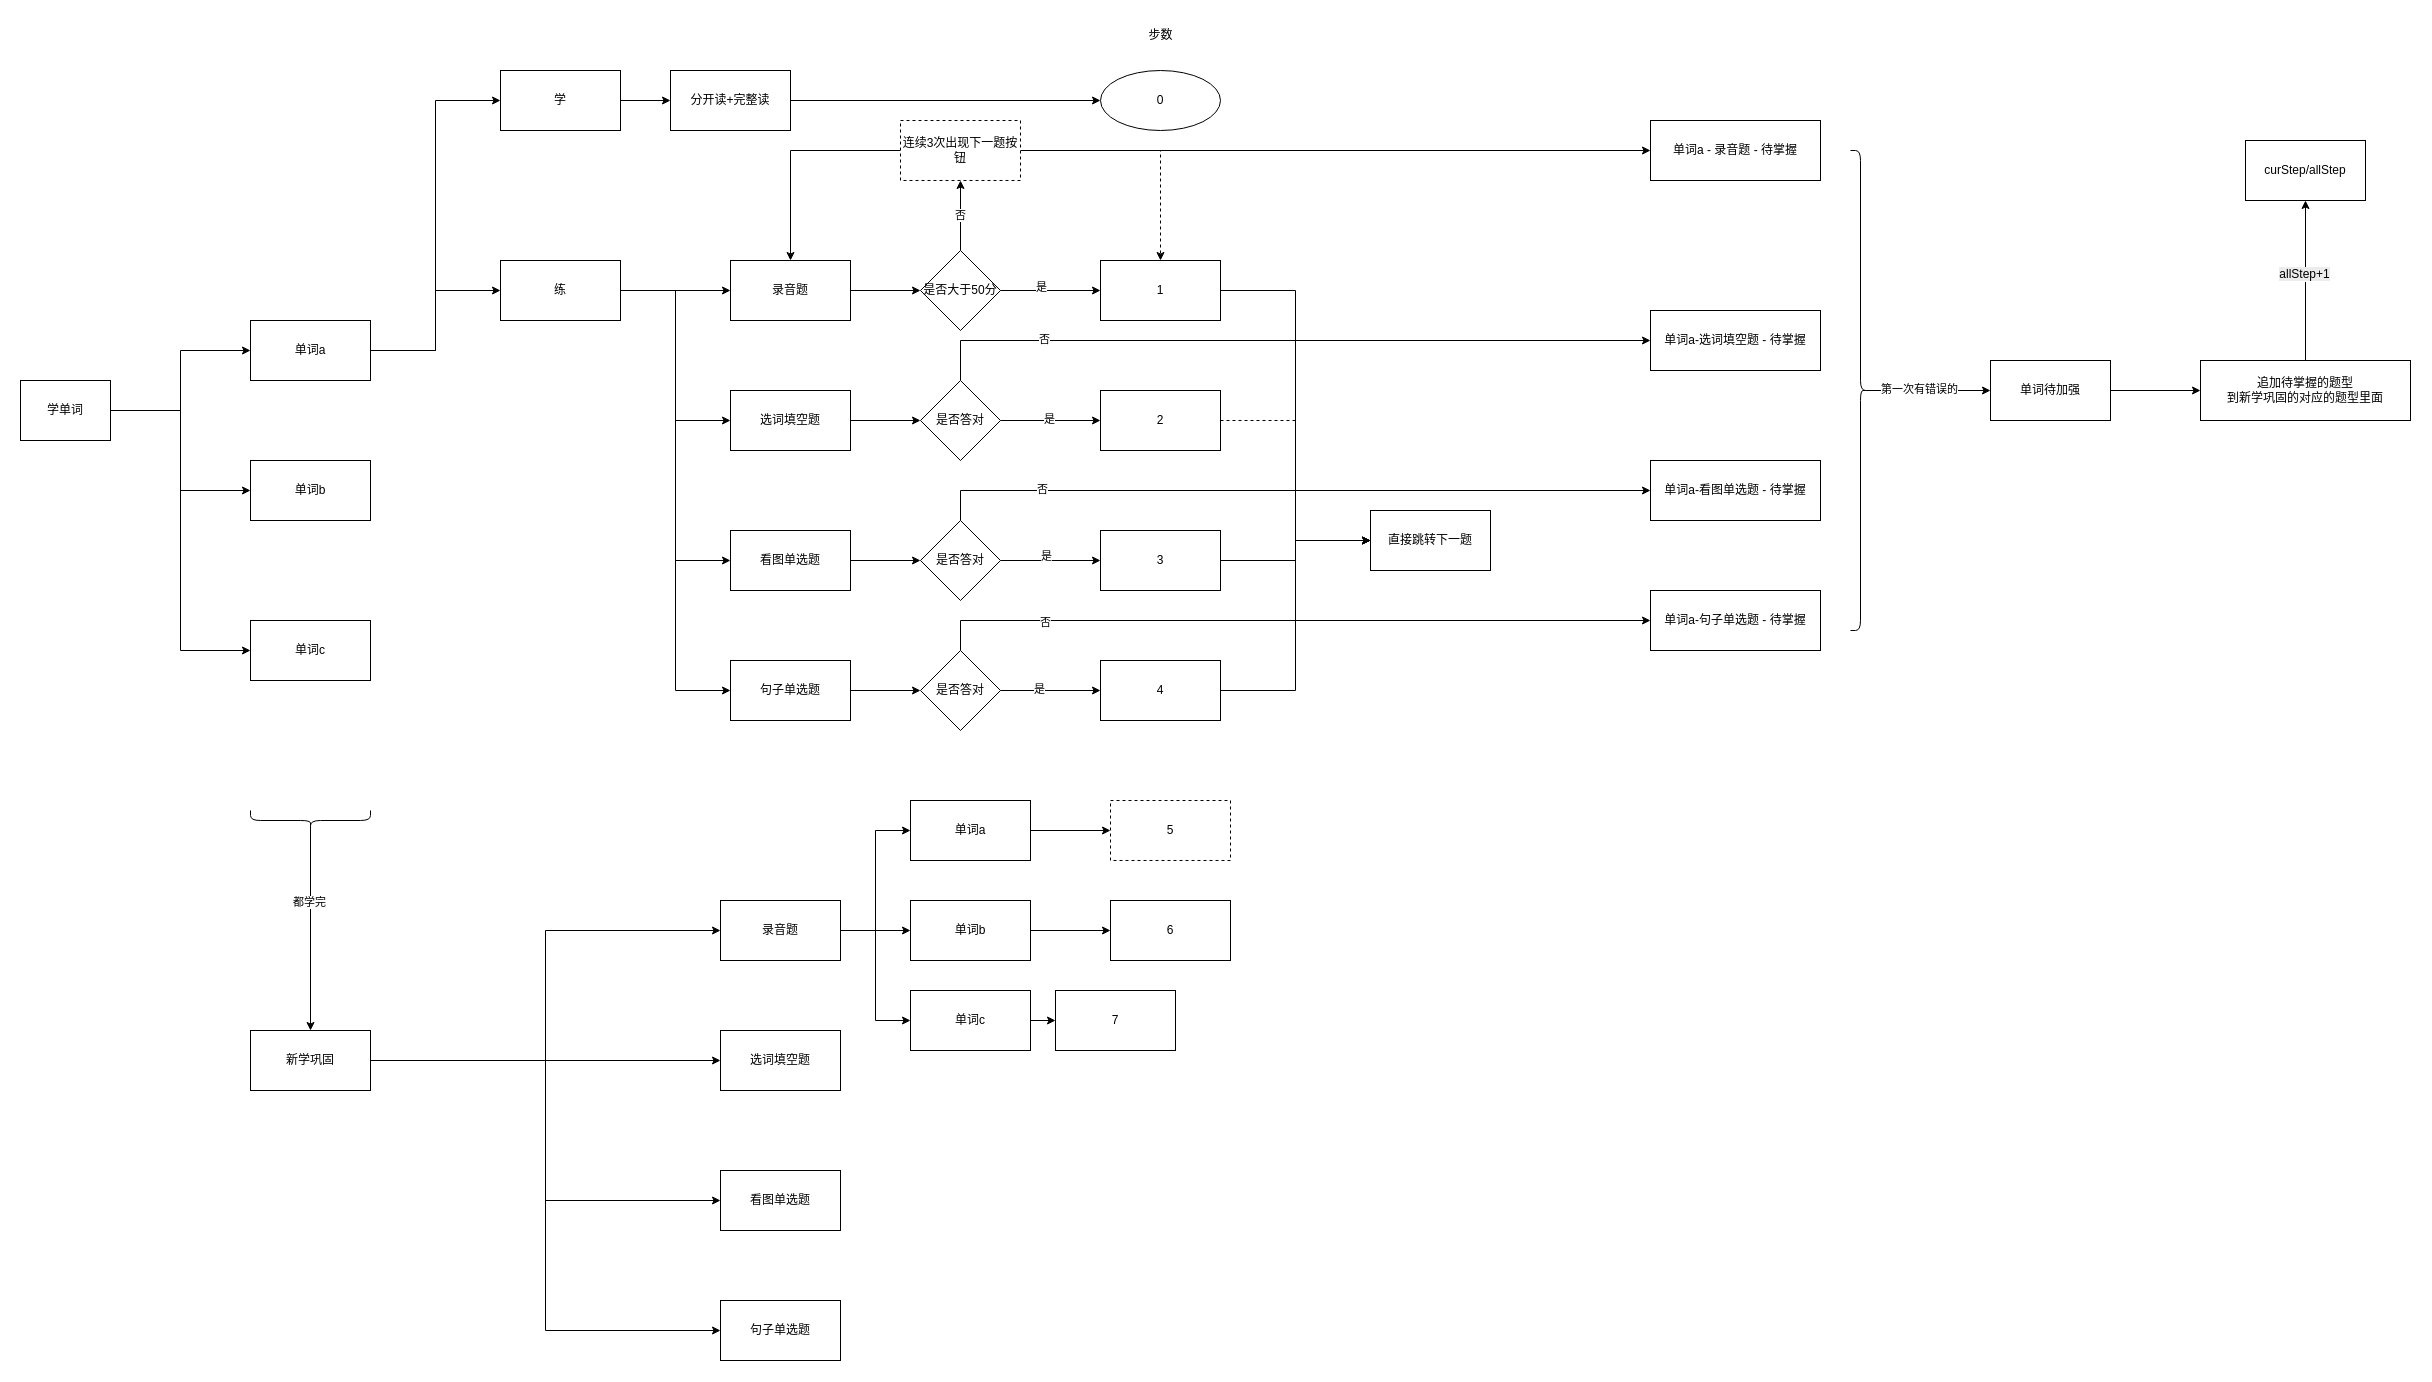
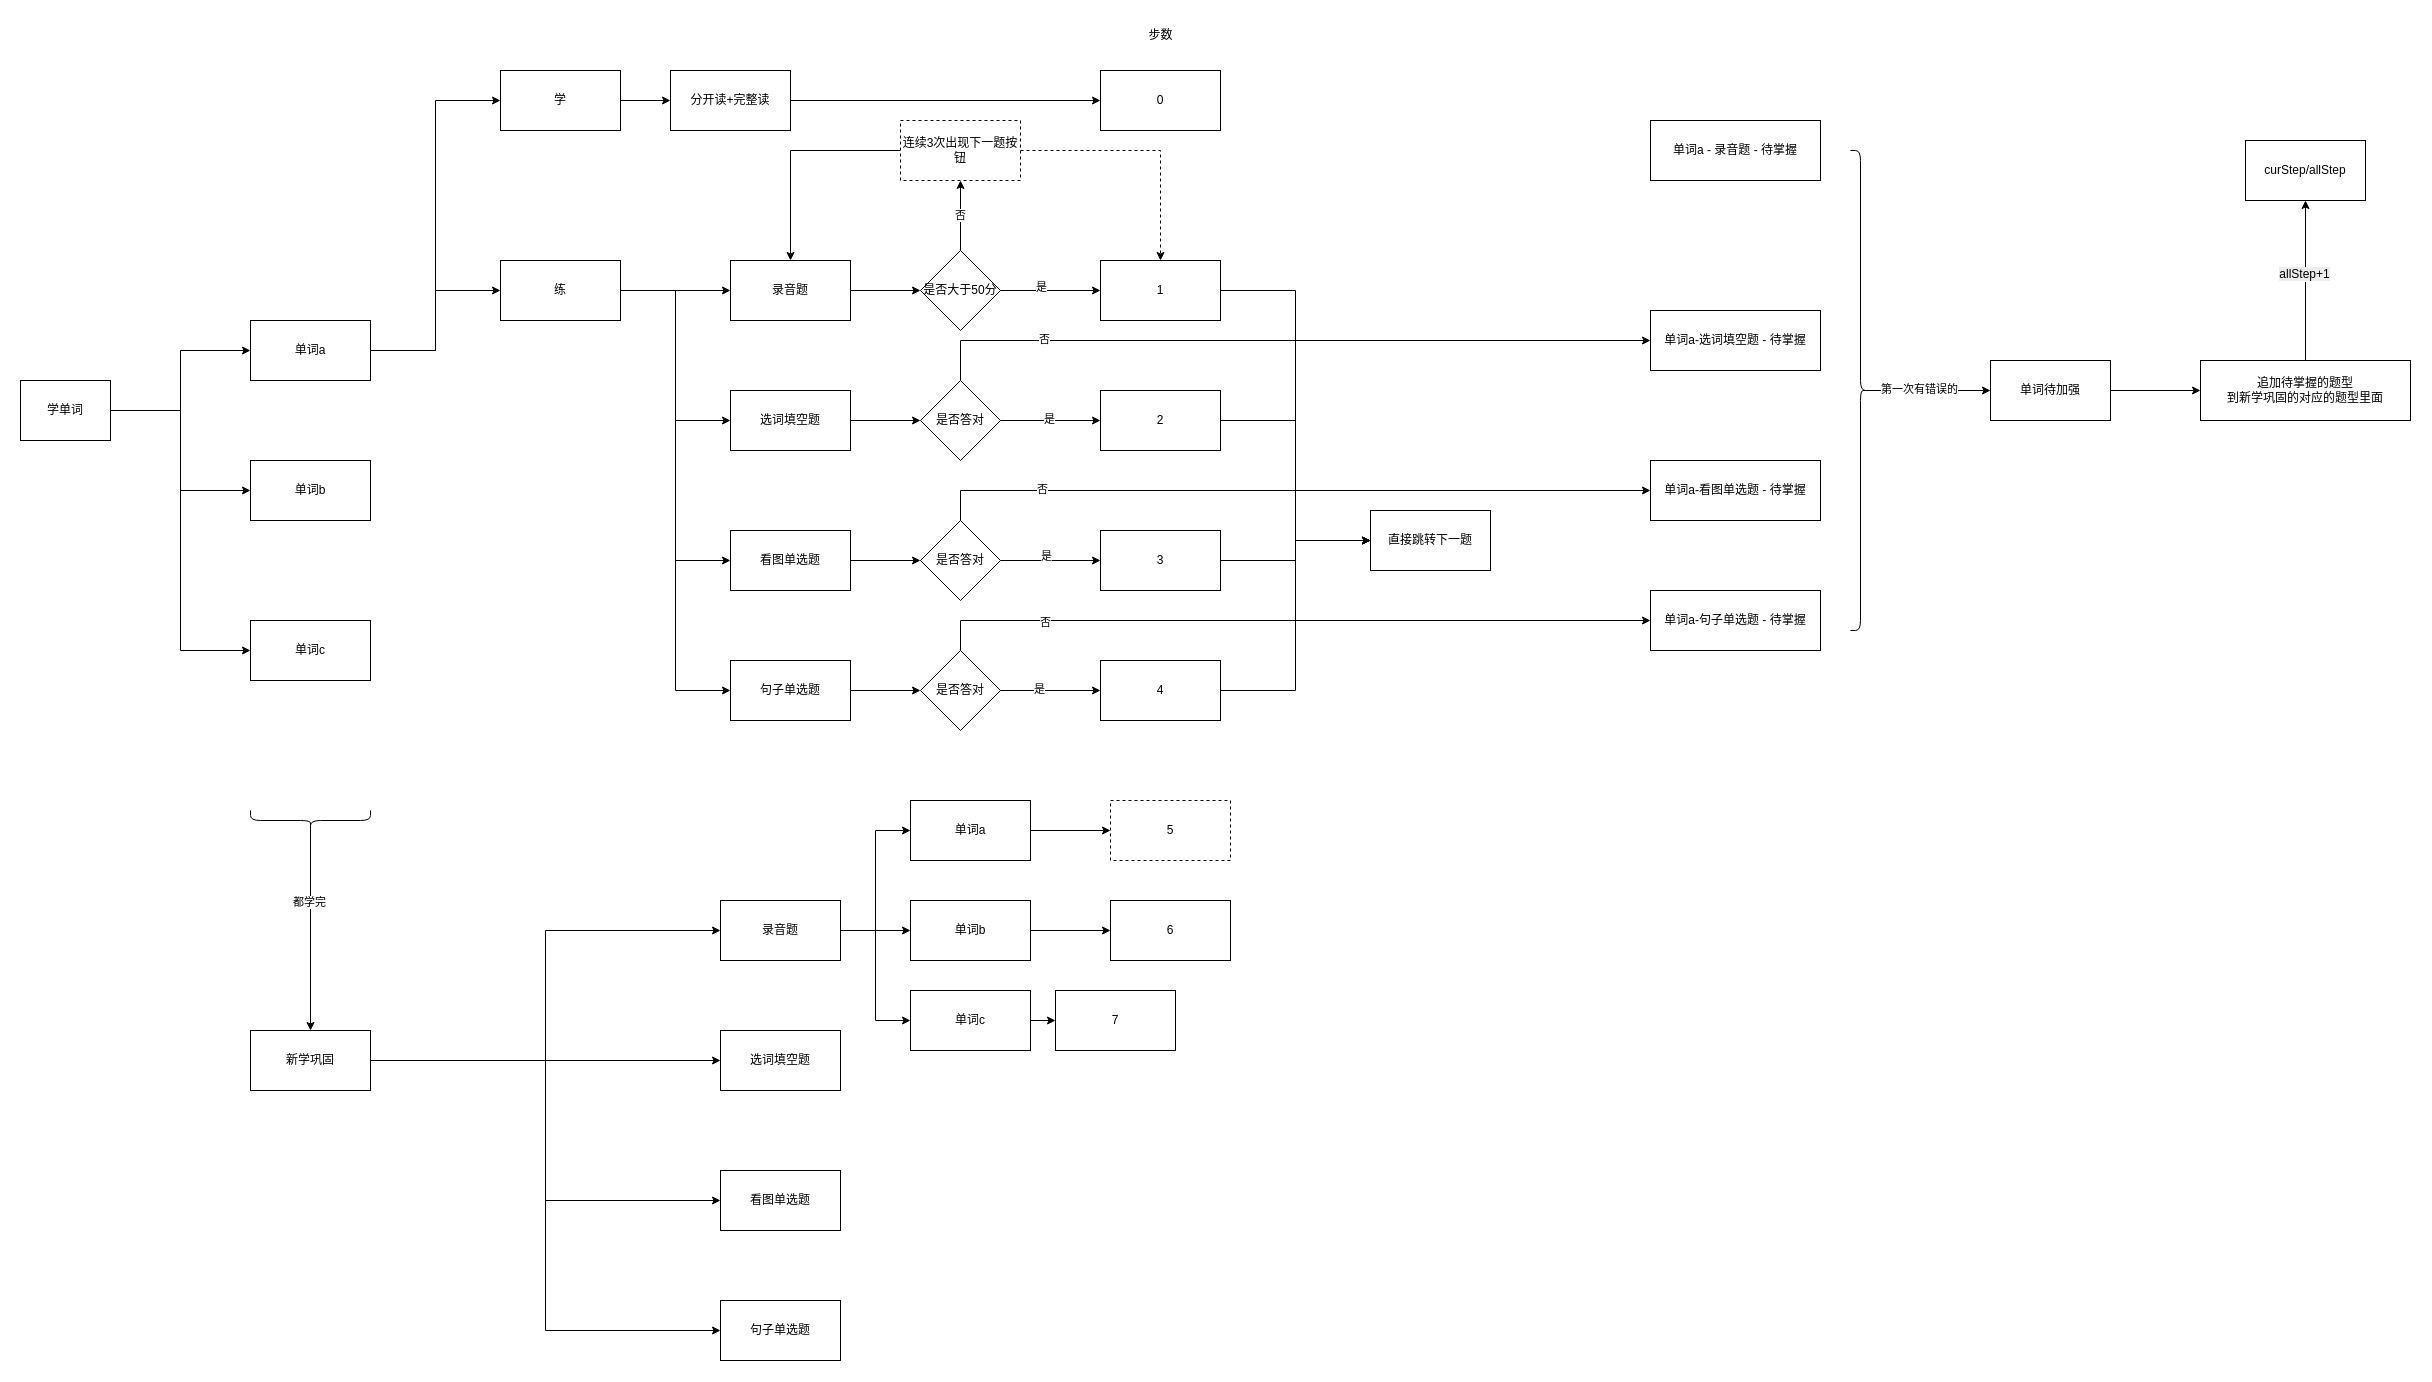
node "0": shape ellipse -> rectangle
edge "连续3次出现下一题按钮" -> "单词a - 录音题 - 待掌握": removed
edge "2" -> "直接跳转下一题": style dashed -> solid
